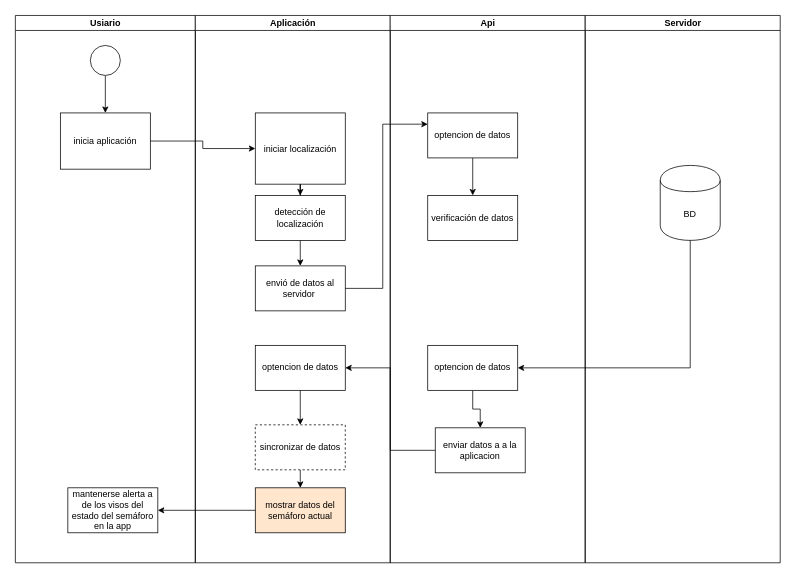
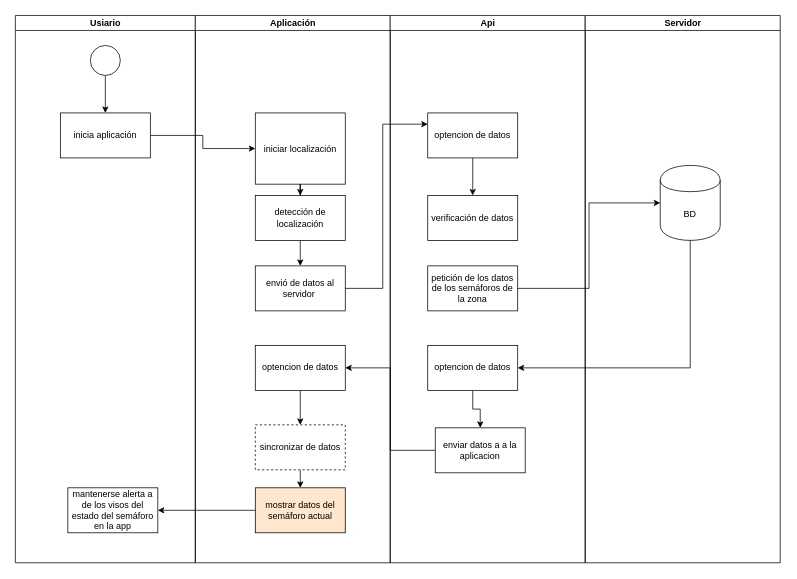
node "inicia aplicación": size 90x56 -> 90x45
node "petición de los datos de los semáforos de la zona": added
edge "petición de los datos de los semáforos de la zona" -> "BD": added
